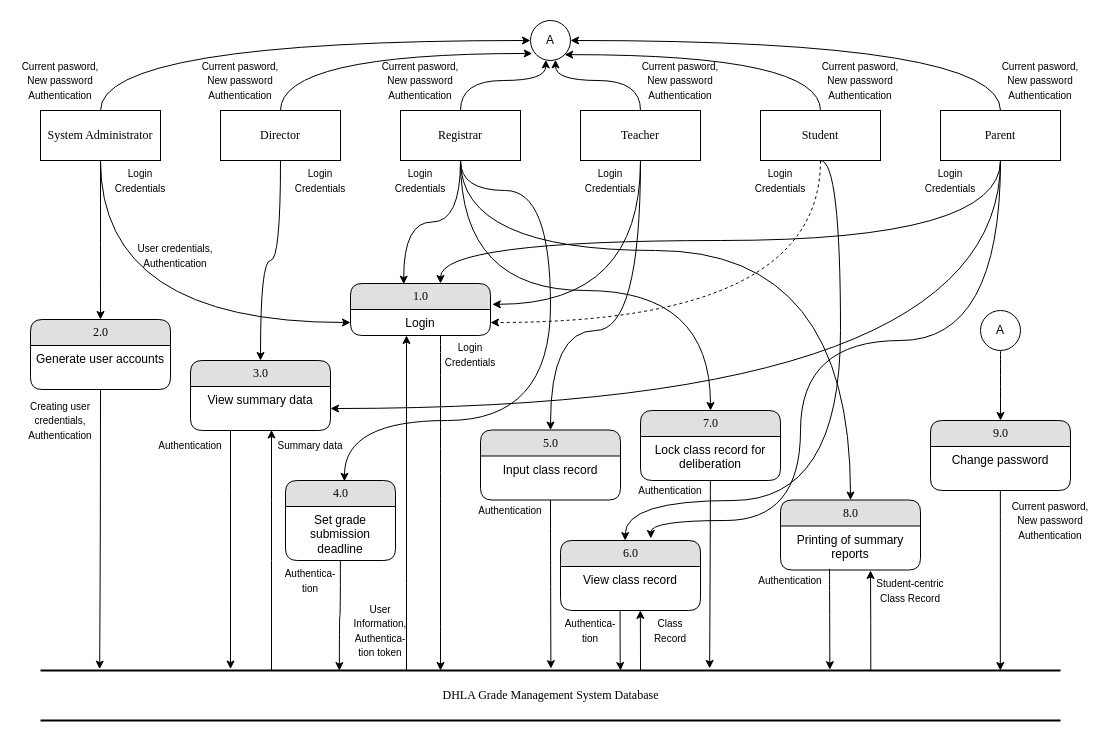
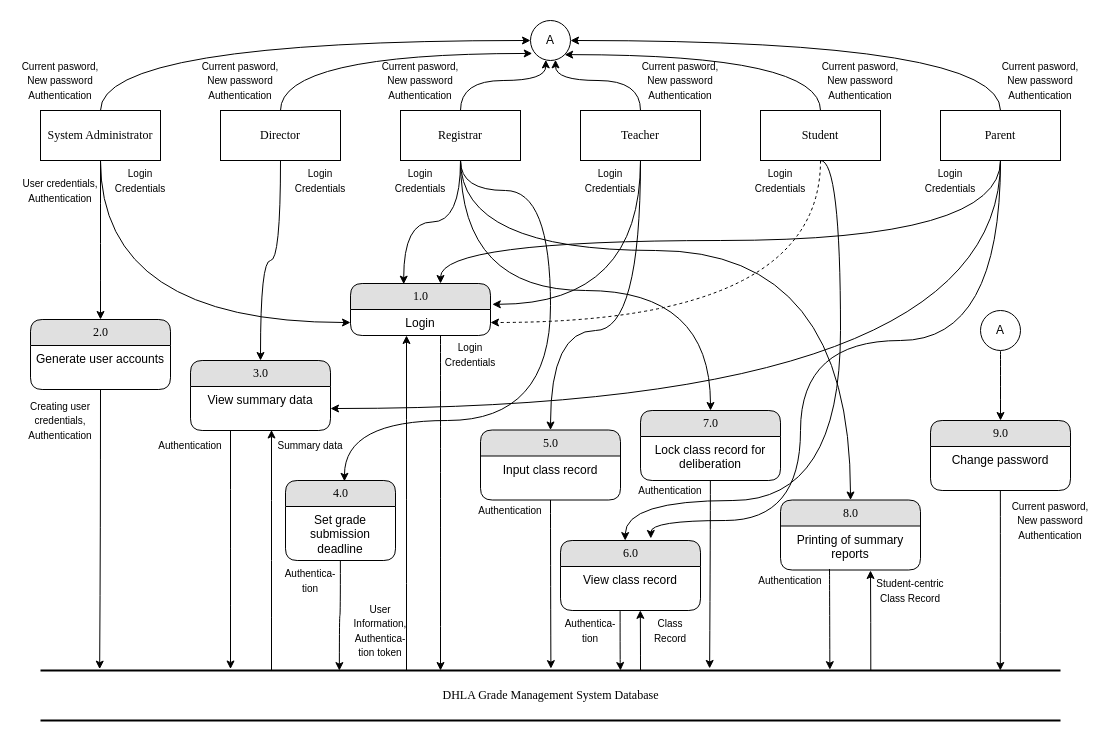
node "User credentials, Authentication": moved (176, 256) -> (61, 191)
